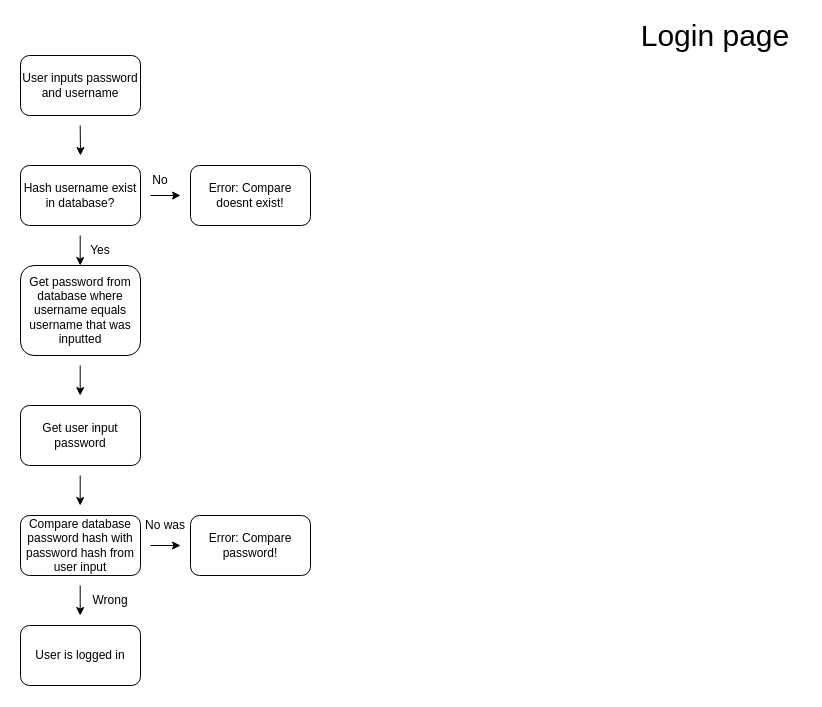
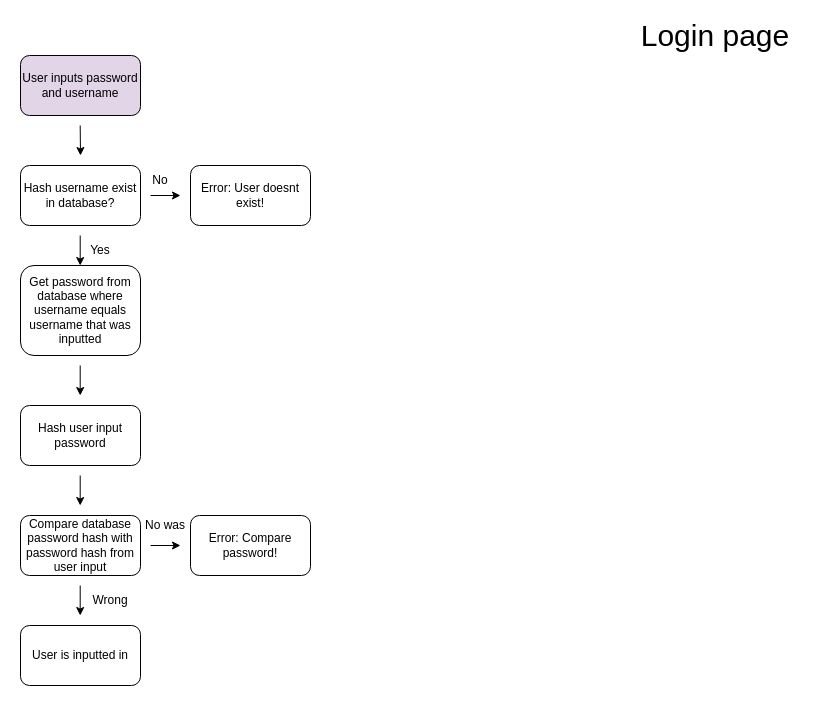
node "User inputs password and username": fillcolor #ffffff -> #e1d5e7
node "Error: Compare doesnt exist!": label "Error: Compare doesnt exist!" -> "Error: User doesnt exist!"
node "Get user input password": label "Get user input password" -> "Hash user input password"
node "User is logged in": label "User is logged in" -> "User is inputted in"
